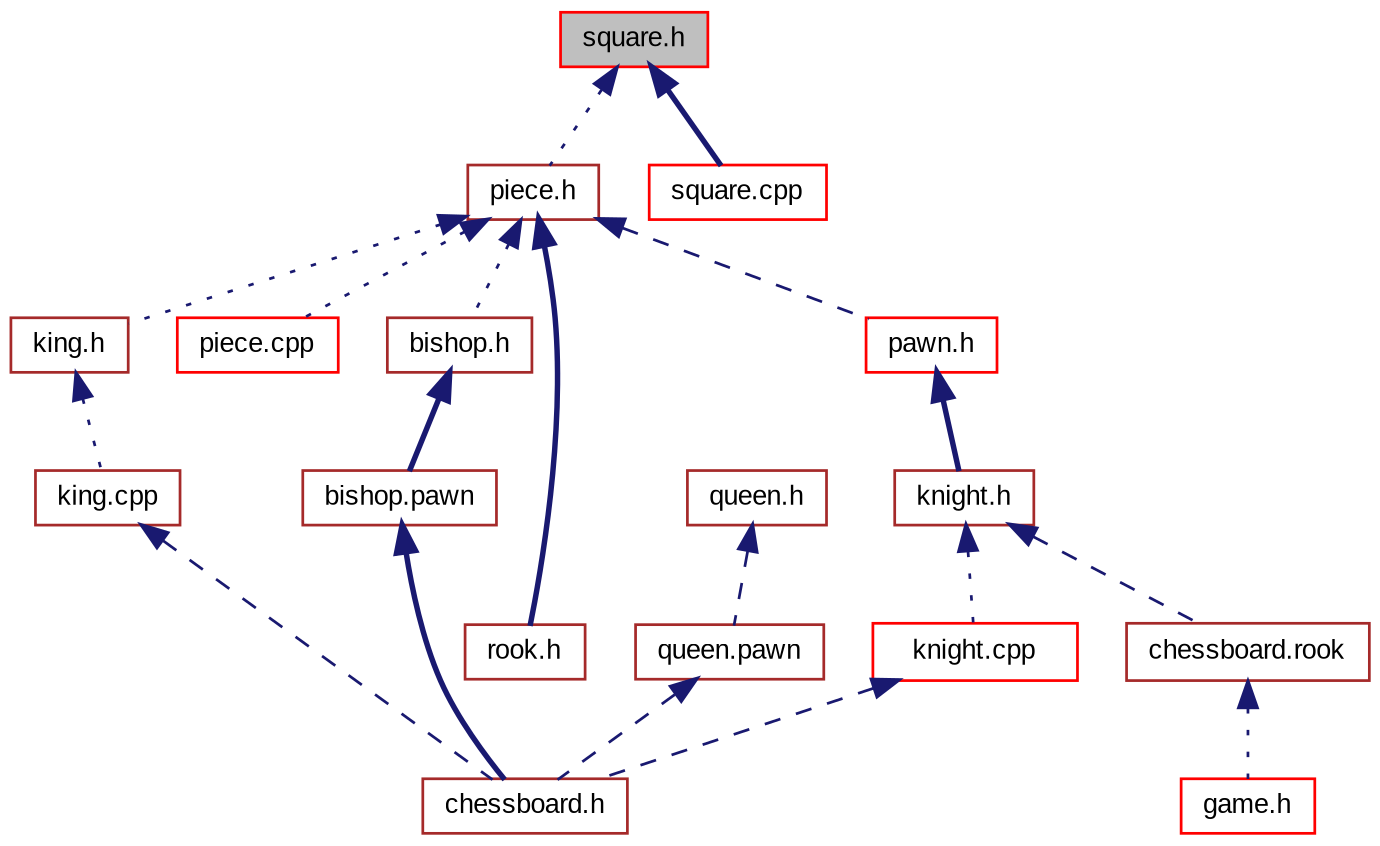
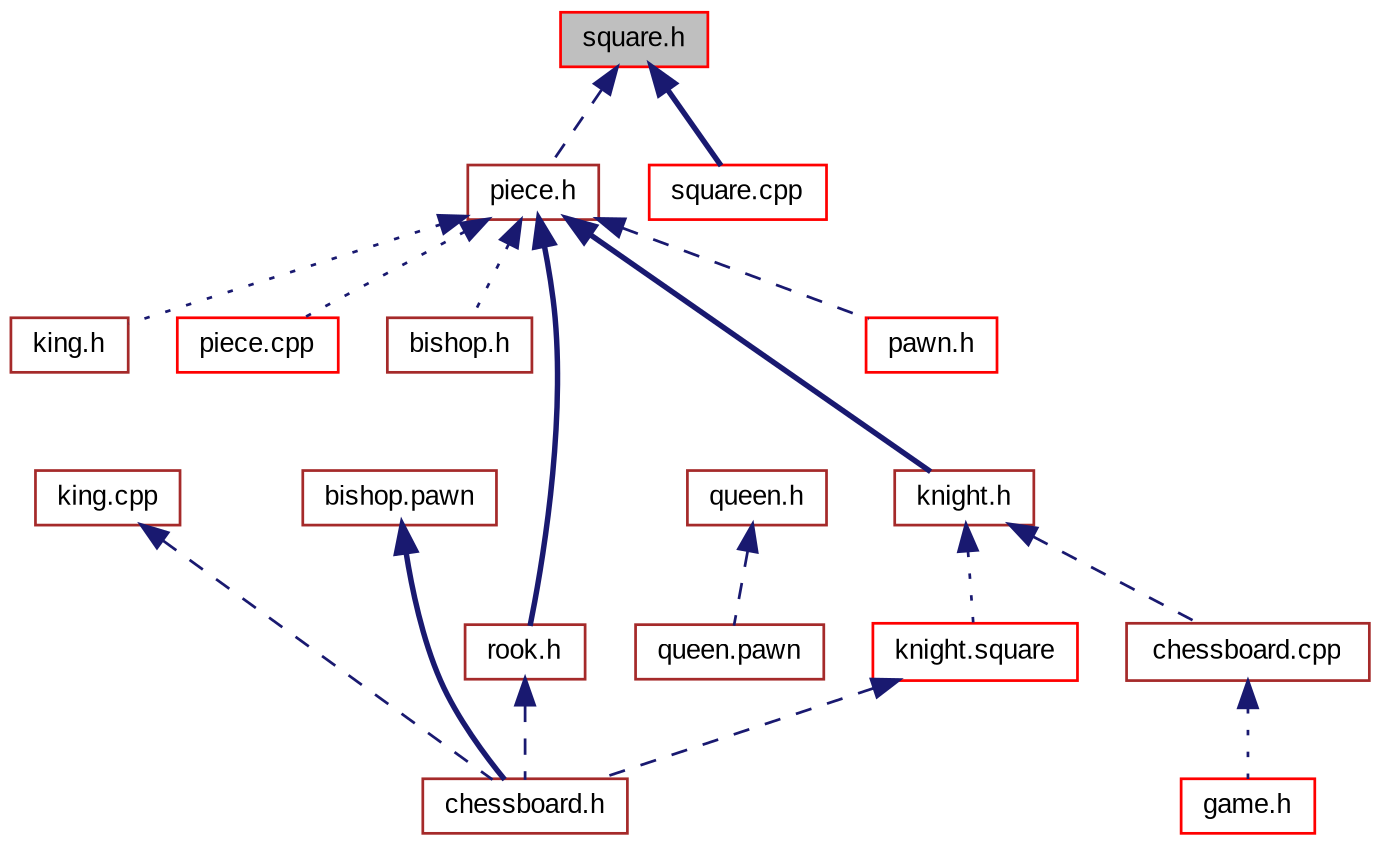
edge "piece.h" -> "square.h": style dotted -> dashed
edge "bishop.pawn" -> "bishop.h": removed
edge "king.cpp" -> "king.h": removed
edge "knight.h" -> "pawn.h": now "knight.h" -> "piece.h"
node "knight.cpp": label "knight.cpp" -> "knight.square"
node "chessboard.rook": label "chessboard.rook" -> "chessboard.cpp"
edge "chessboard.h" -> "queen.pawn": now "chessboard.h" -> "rook.h"
